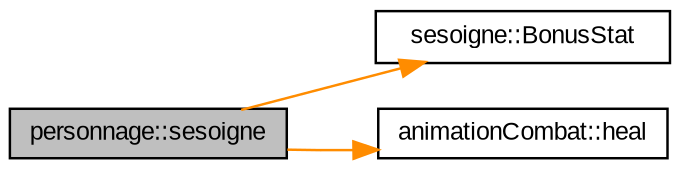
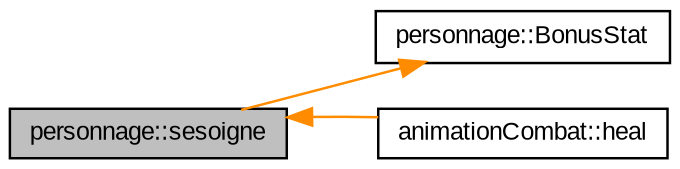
node "sesoigne::BonusStat": label "sesoigne::BonusStat" -> "personnage::BonusStat"
edge "personnage::sesoigne" -> "animationCombat::heal": reversed
